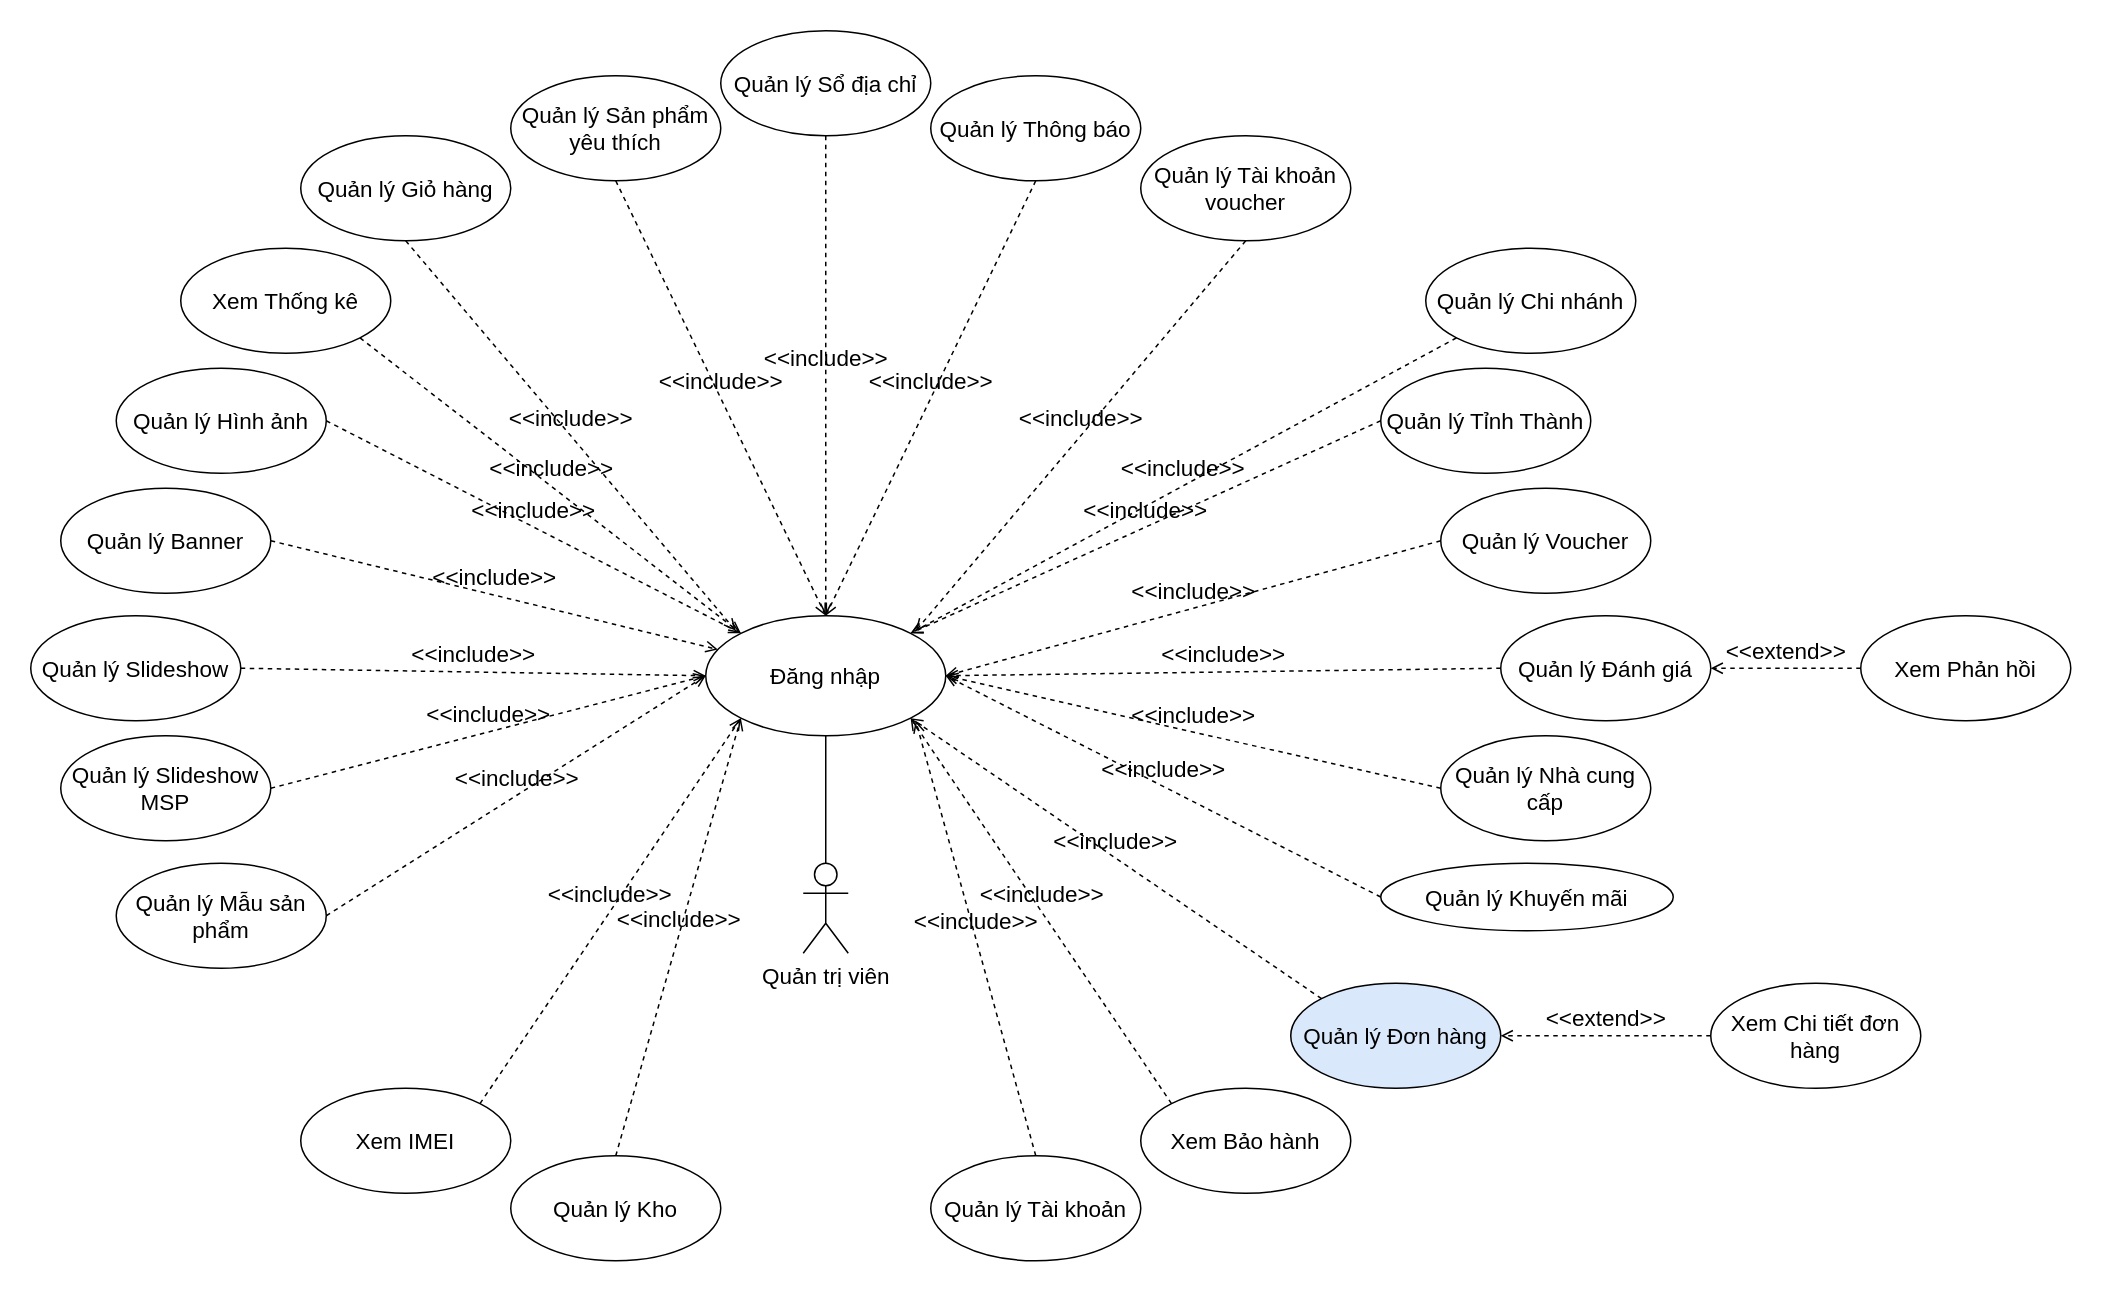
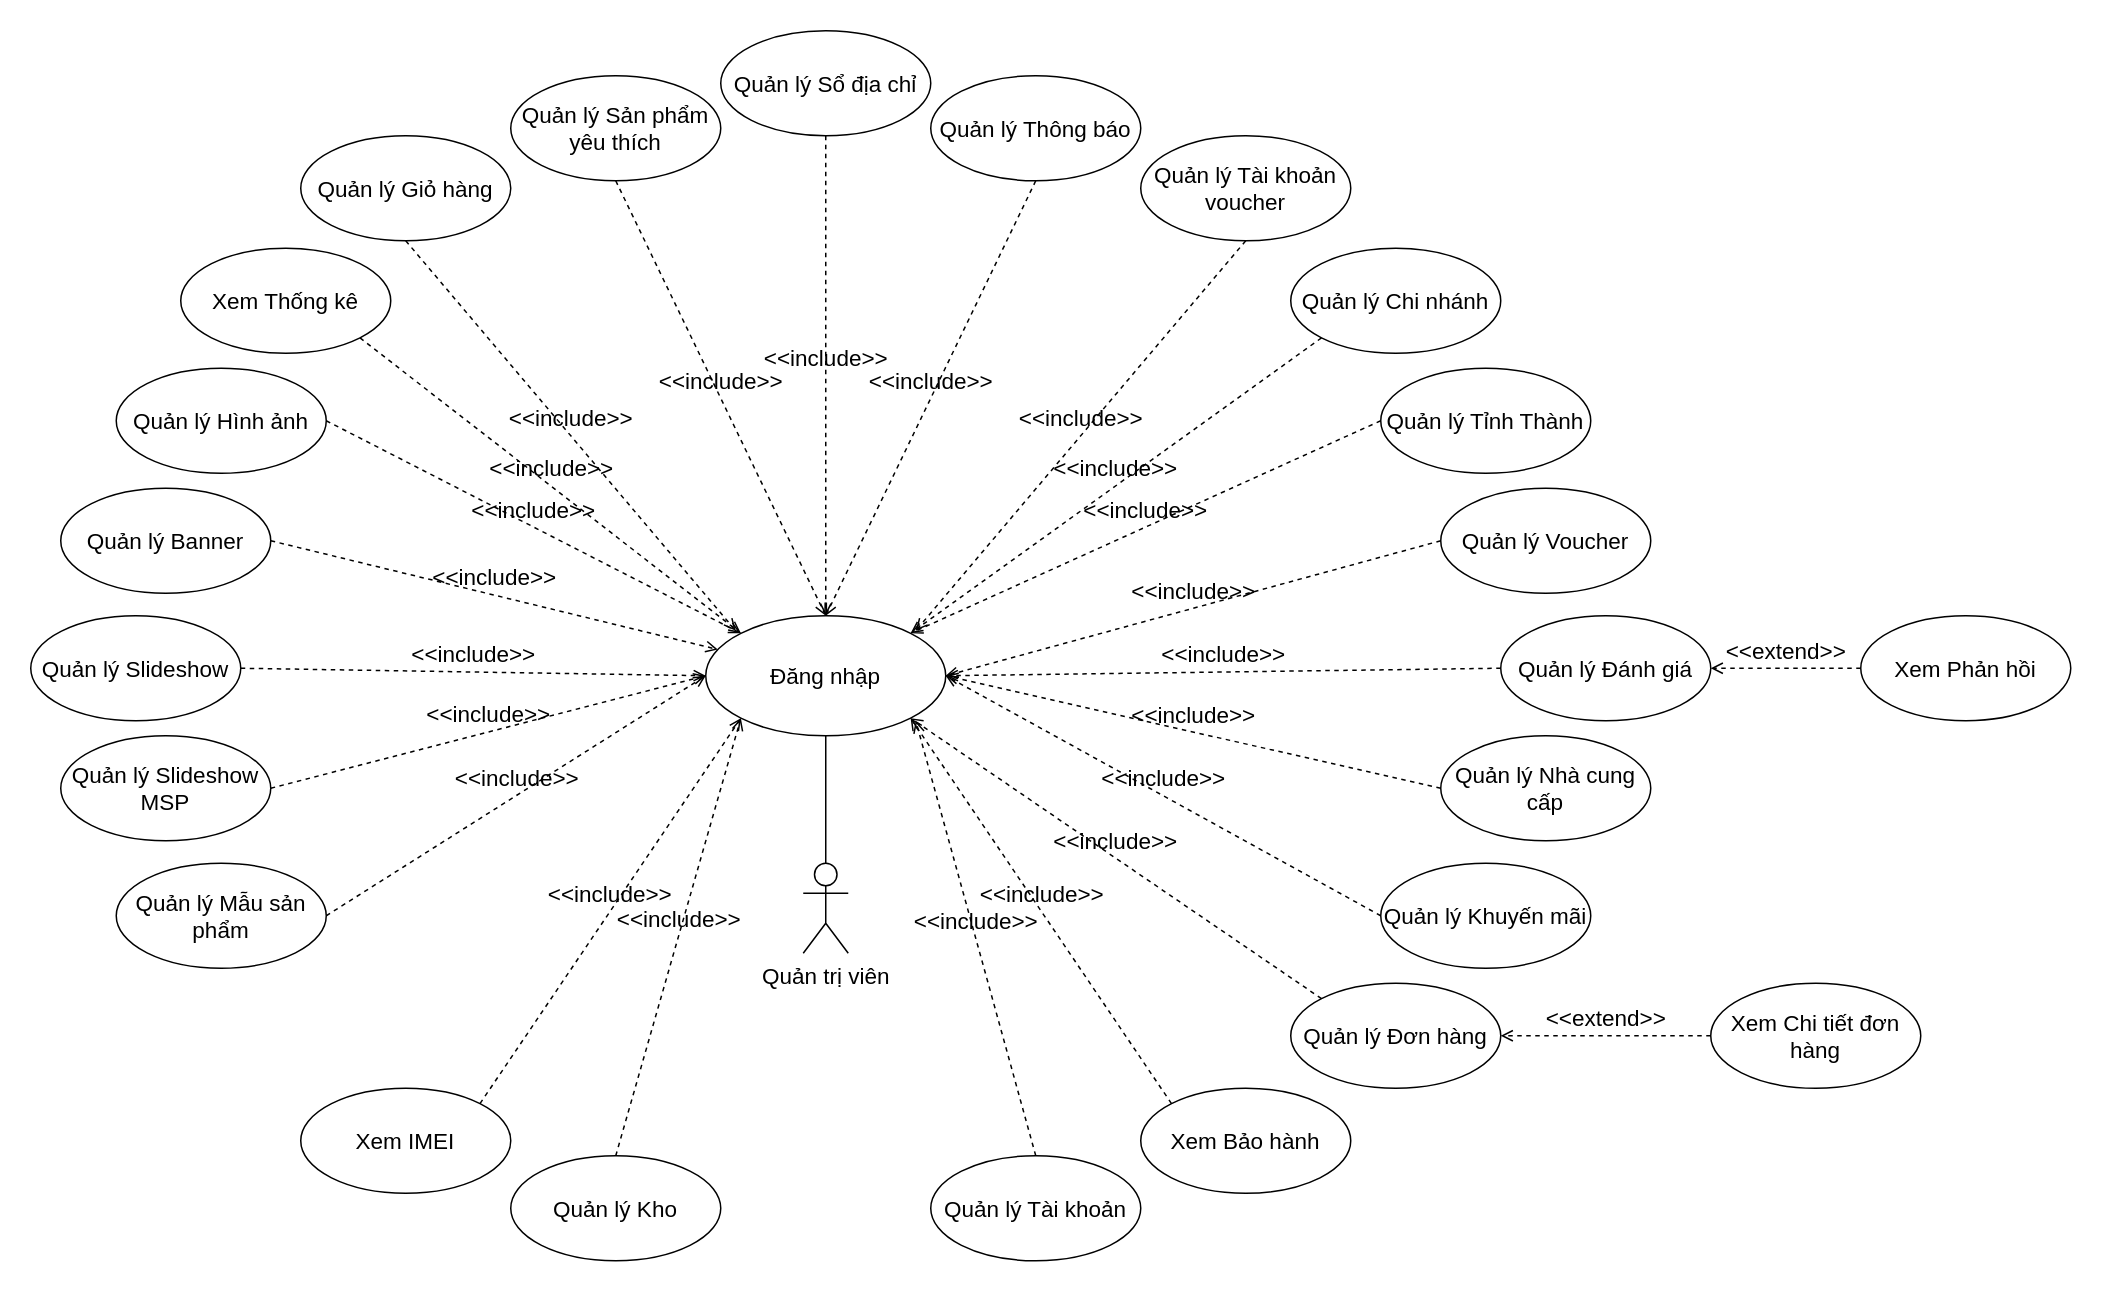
node "Quản lý Chi nhánh": moved (1531, 301) -> (1396, 301)
node "Quản lý Khuyến mãi": size 293x68 -> 210x105
node "Quản lý Đơn hàng": fillcolor #dae8fc -> #ffffff
